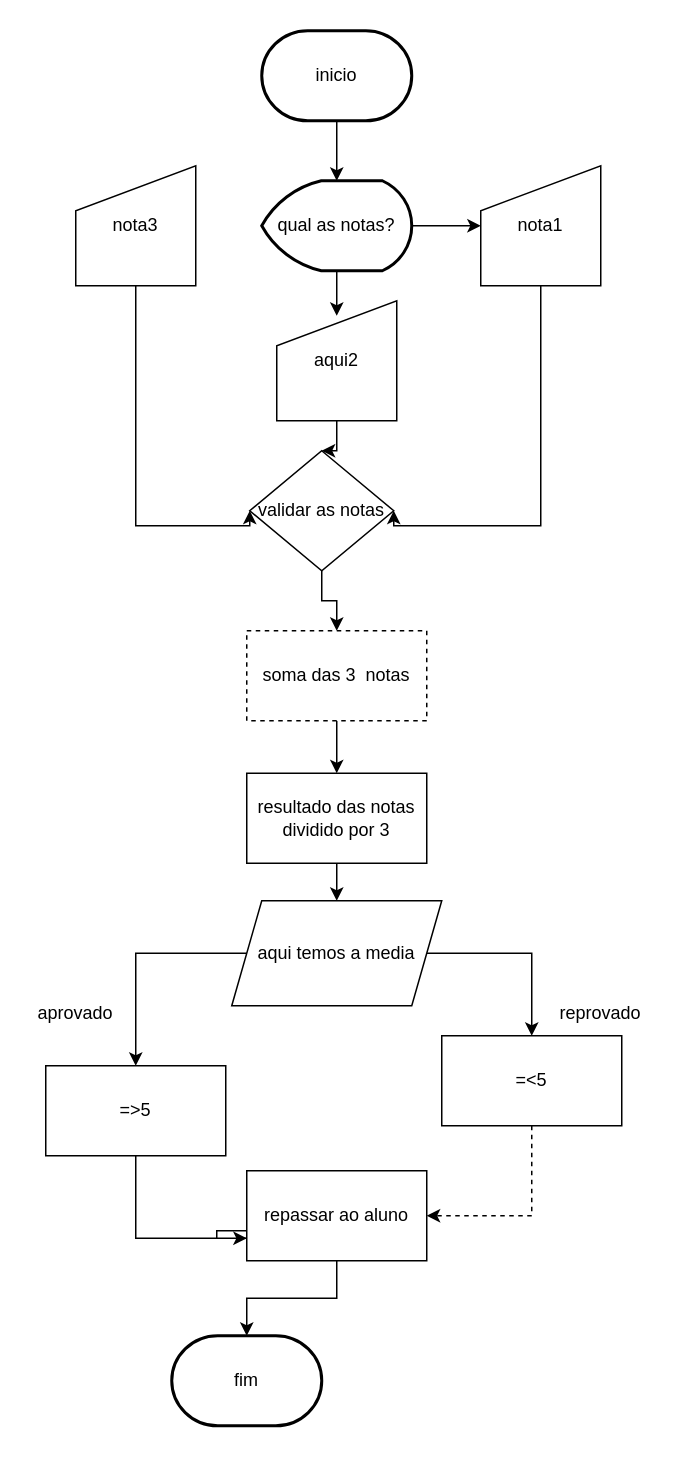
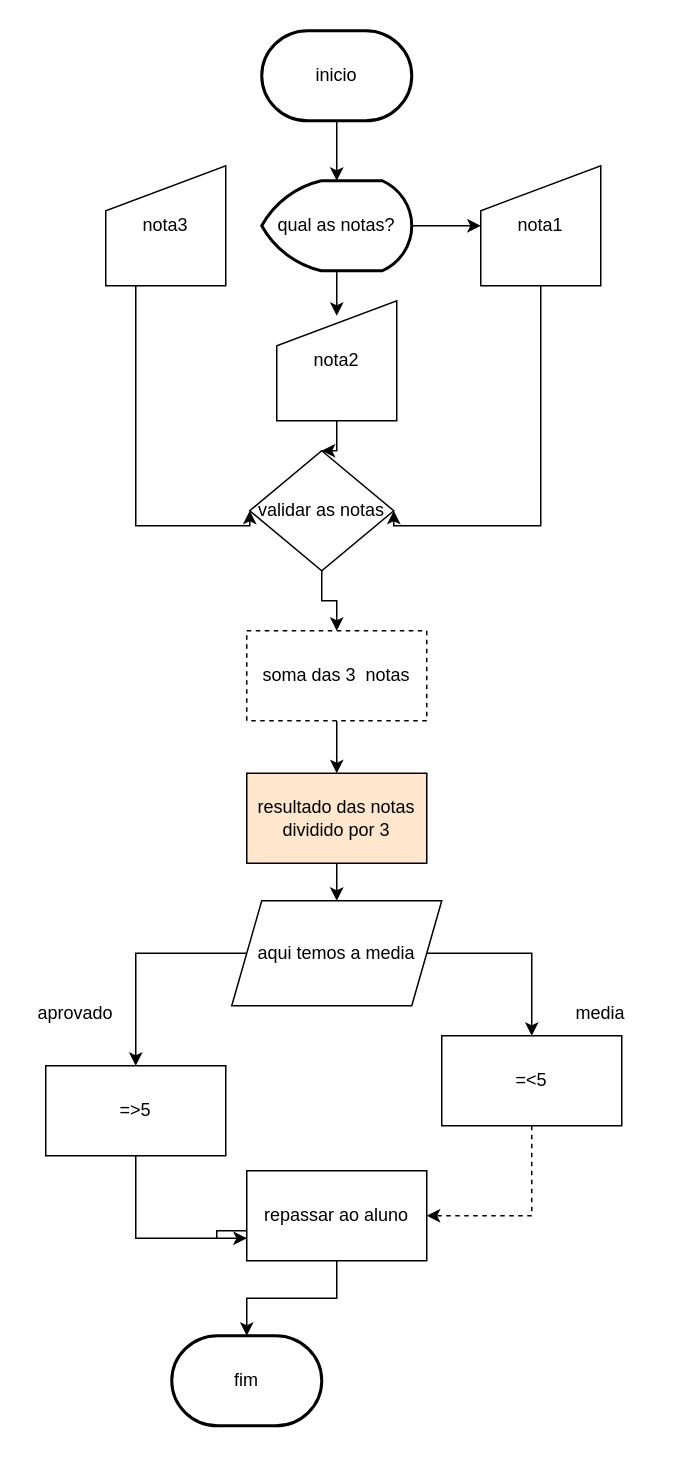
node "nota3": moved (136, 226) -> (166, 226)
node "aqui2": label "aqui2" -> "nota2"
node "resultado das notas dividido por 3": fillcolor #ffffff -> #ffe6cc
node "reprovado": label "reprovado" -> "media"
